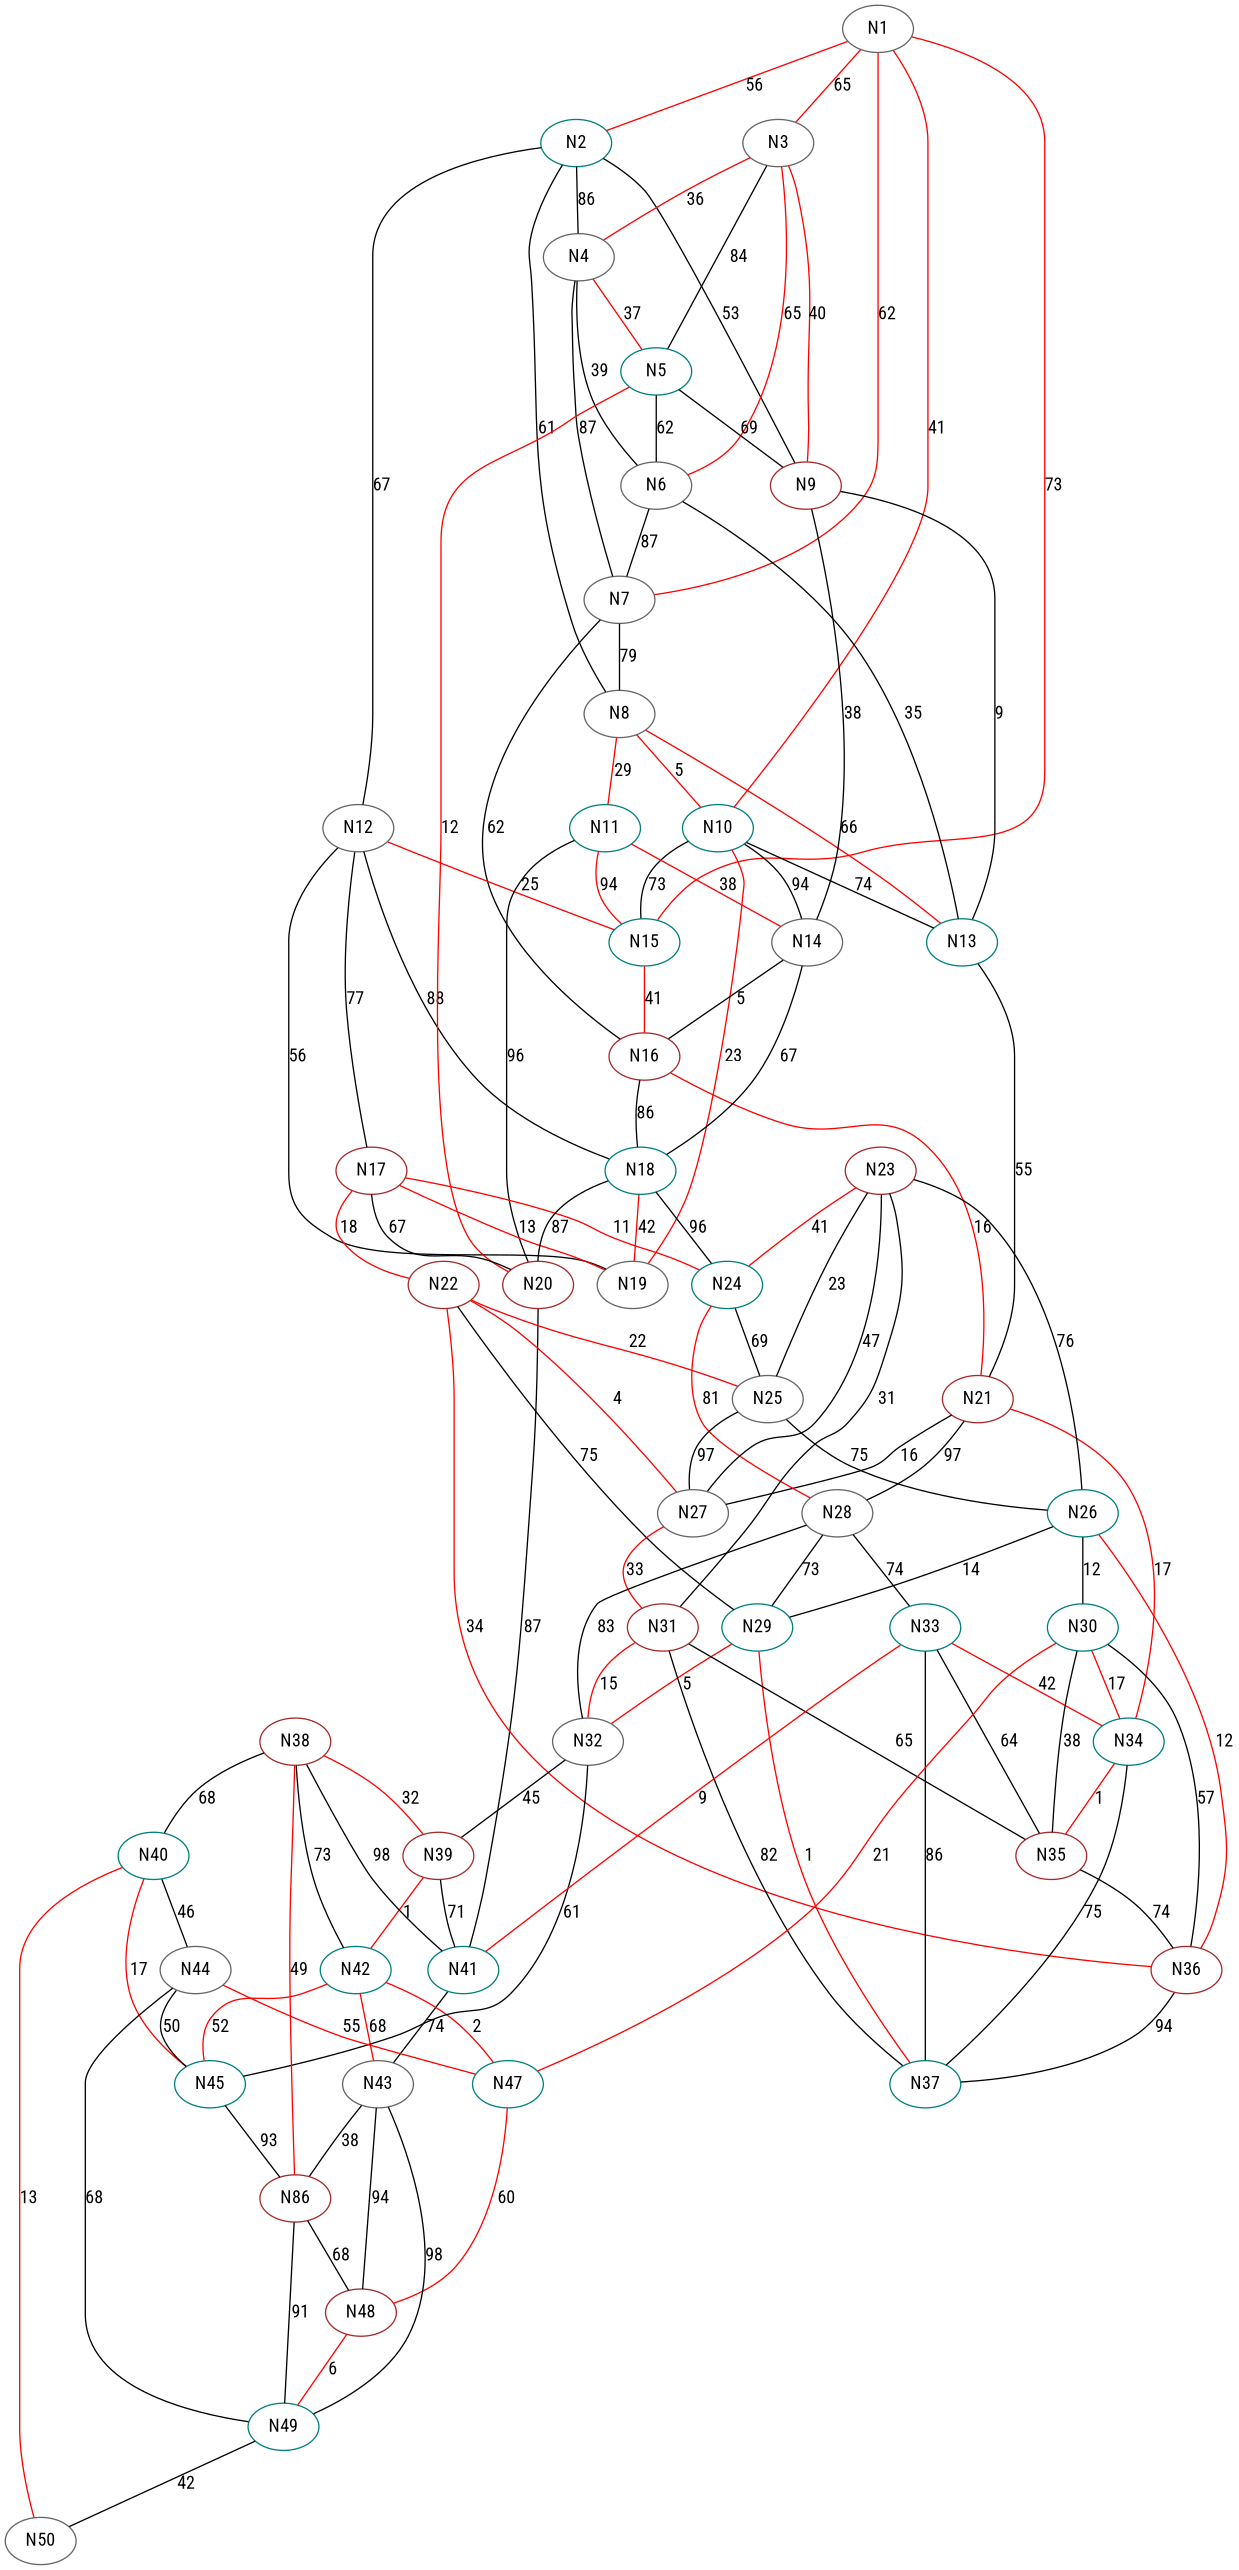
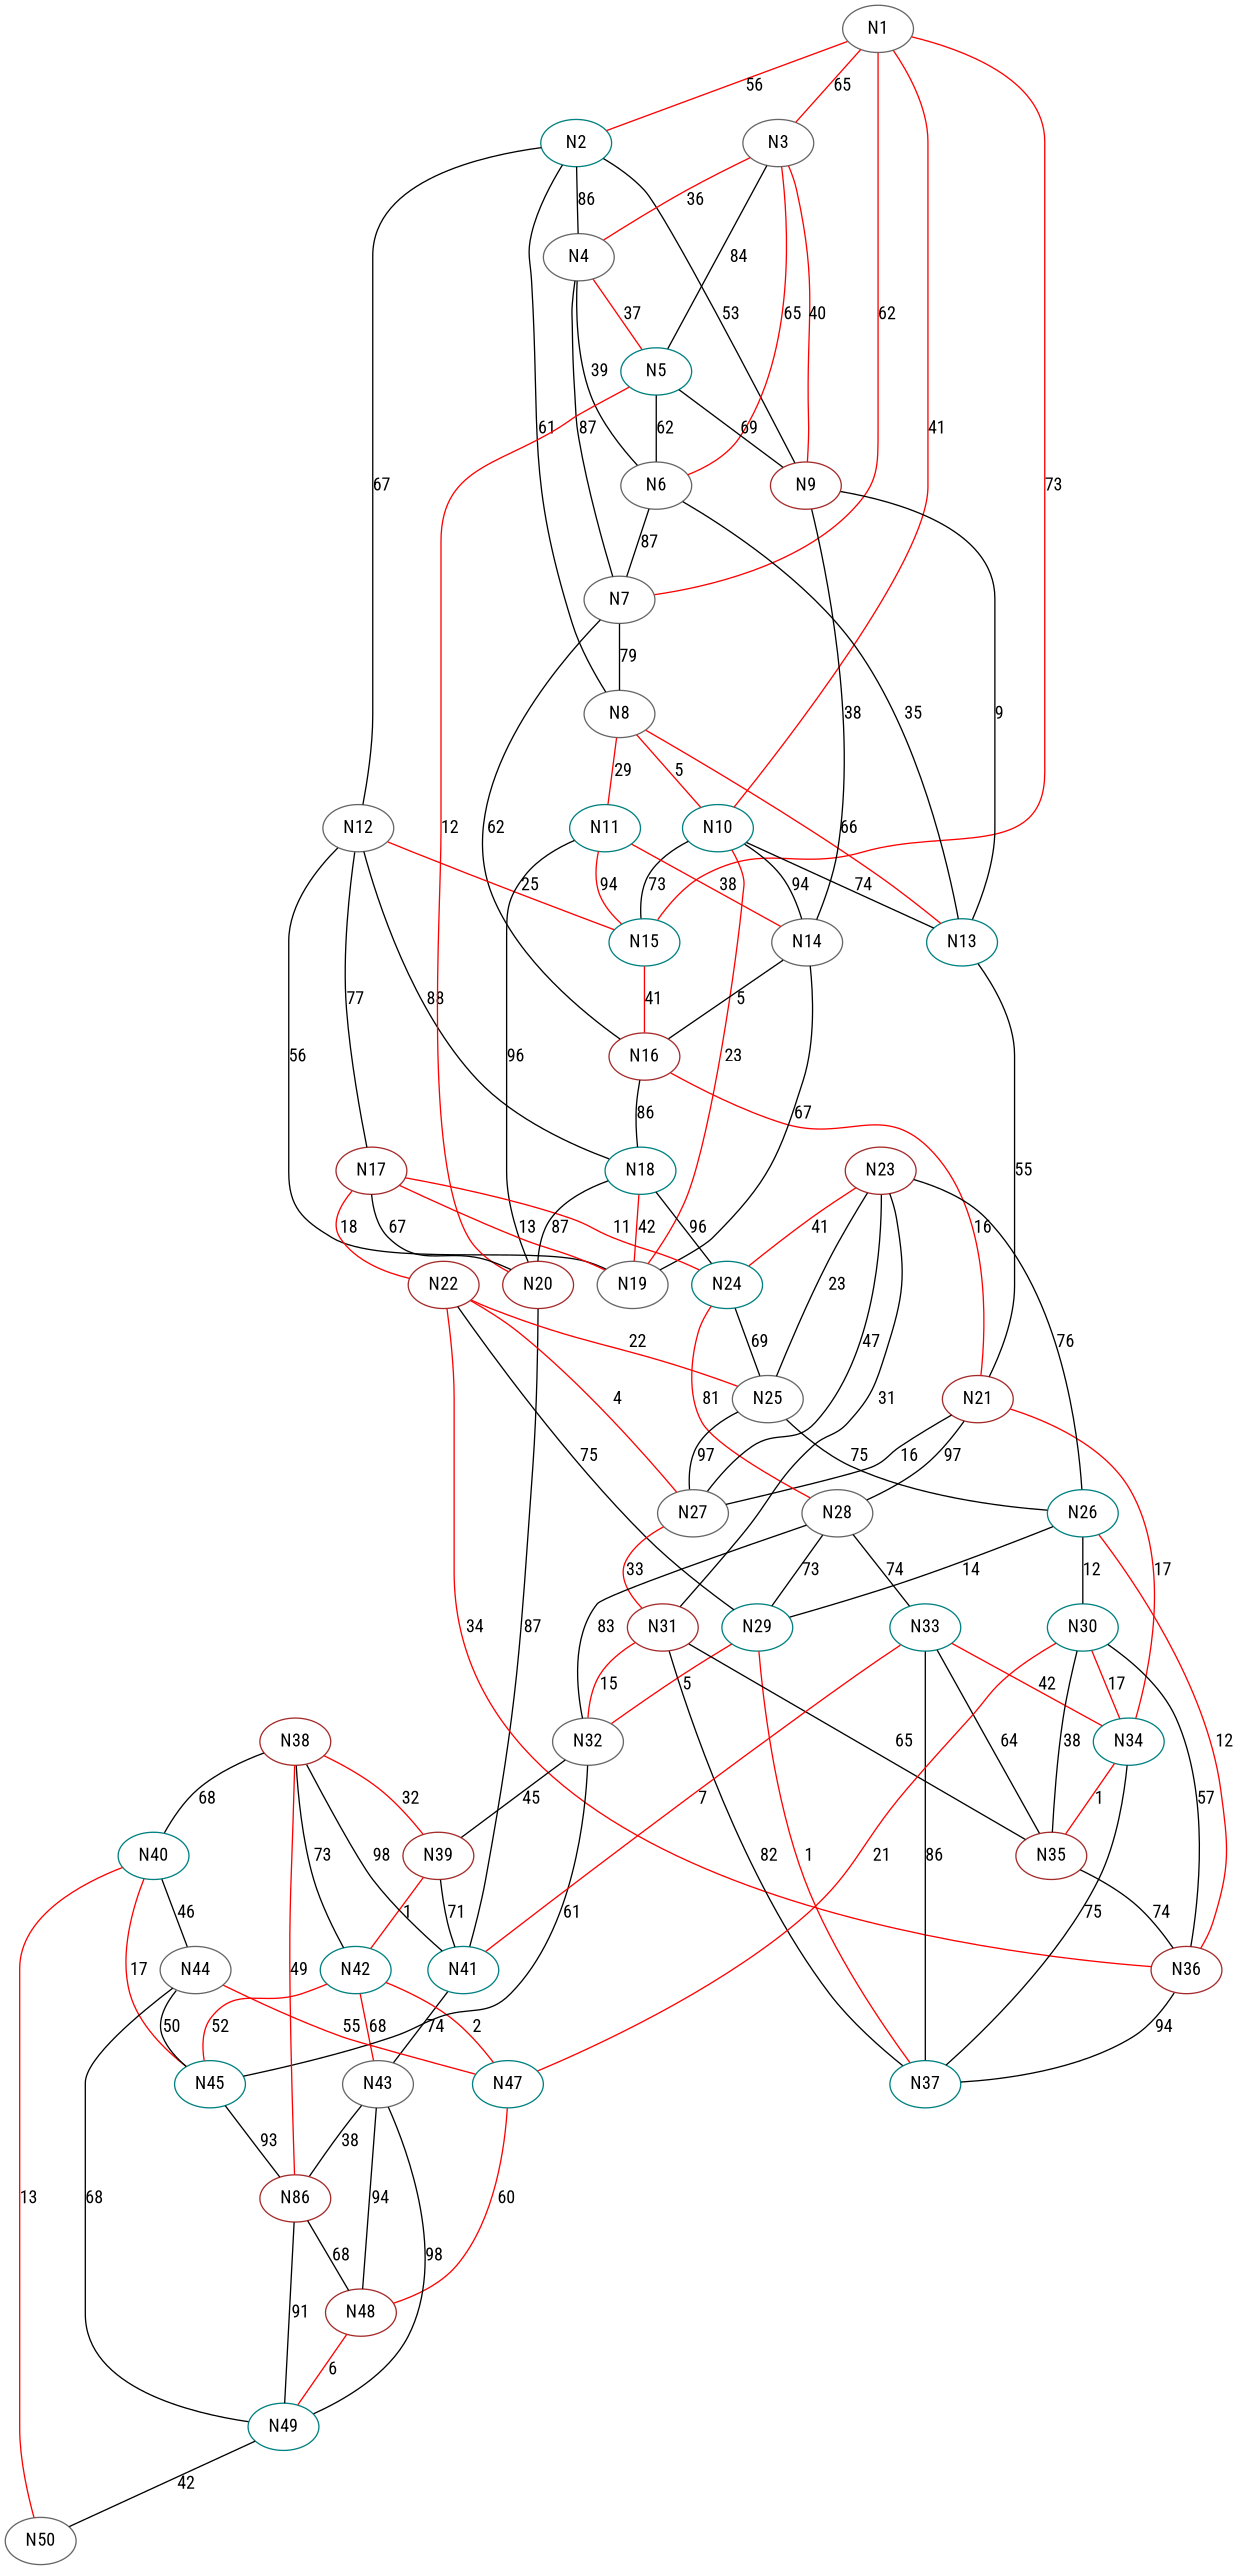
edge "N14" -- "N18": now "N14" -- "N19"
edge "N33" -- "N41": label "9" -> "7"
